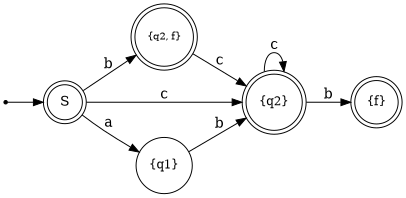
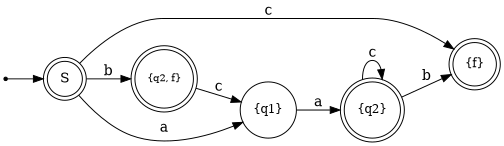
edge "{q2, f}" -> "{q2}": now "{q2, f}" -> "{q1}"
edge "S" -> "{q2}": now "S" -> "{f}"
edge "{q1}" -> "{q2}": label "b" -> "a"
